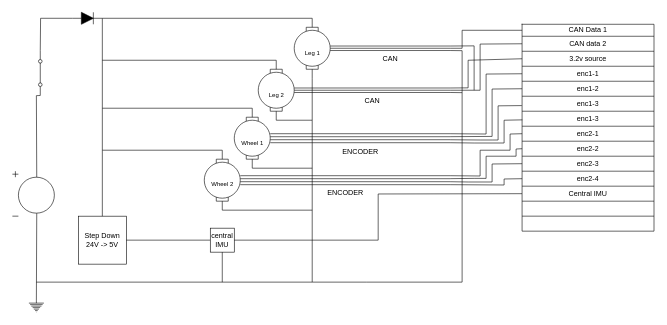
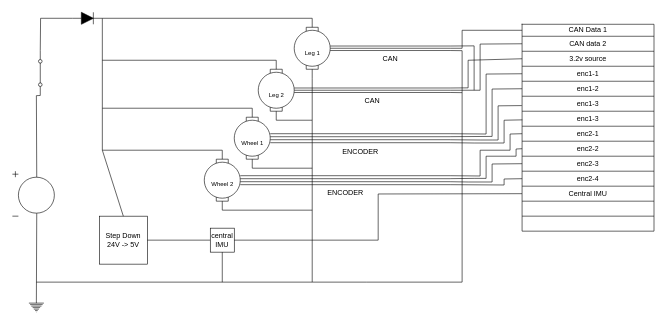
node "Step Down 24V -> 5V": moved (102, 240) -> (123, 240)
